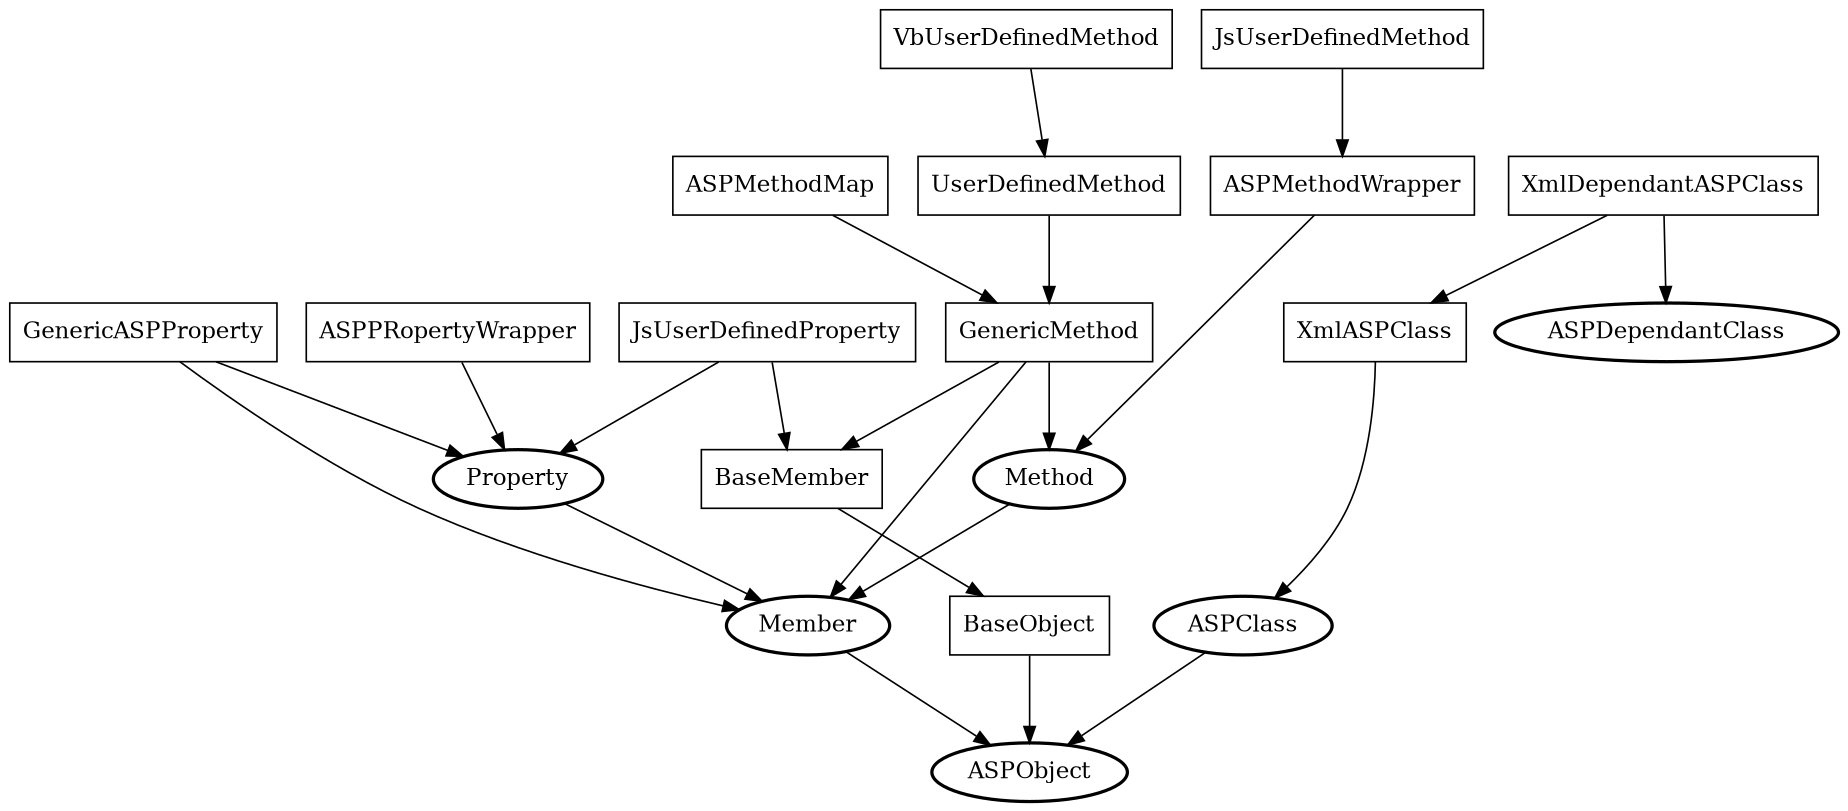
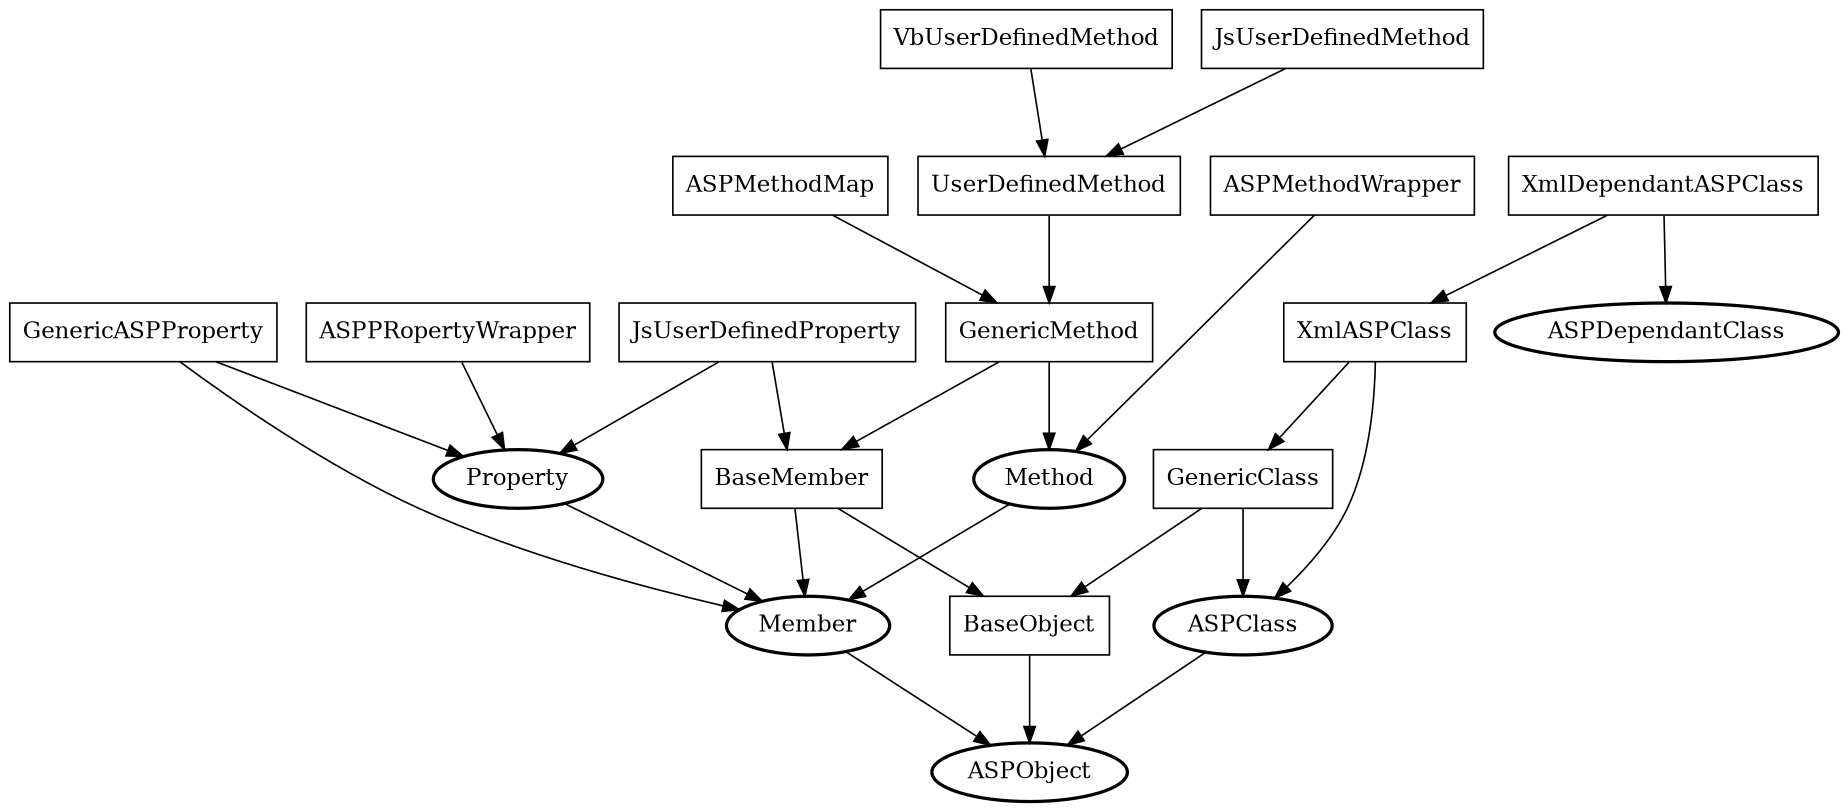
edge "JsUserDefinedMethod" -> "ASPMethodWrapper": now "JsUserDefinedMethod" -> "UserDefinedMethod"
edge "GenericMethod" -> "Member": now "BaseMember" -> "Member"
node "GenericClass": added
